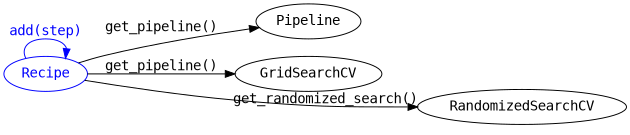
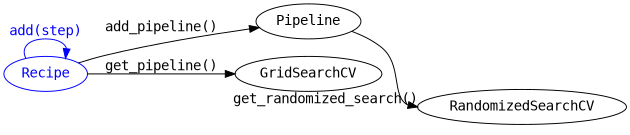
edge "Recipe" -> "Pipeline": label "get_pipeline()" -> "add_pipeline()"
edge "Recipe" -> "RandomizedSearchCV": now "Pipeline" -> "RandomizedSearchCV"
